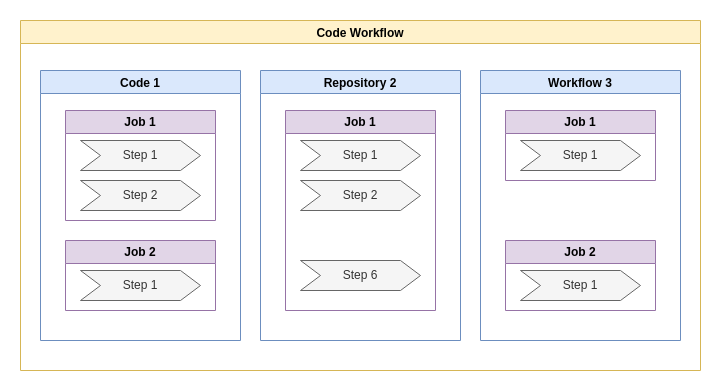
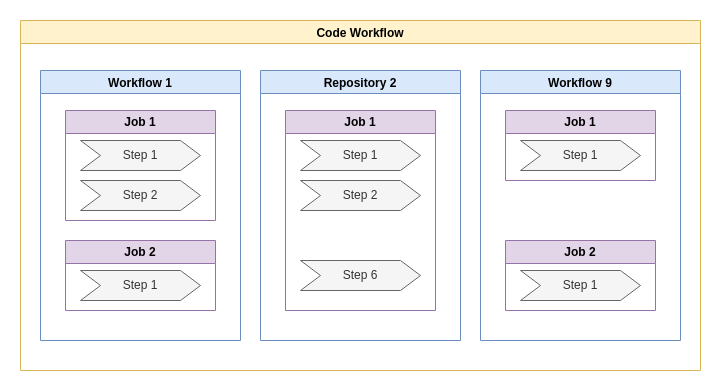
node "Code 1": label "Code 1" -> "Workflow 1"
node "Workflow 3": label "Workflow 3" -> "Workflow 9"
